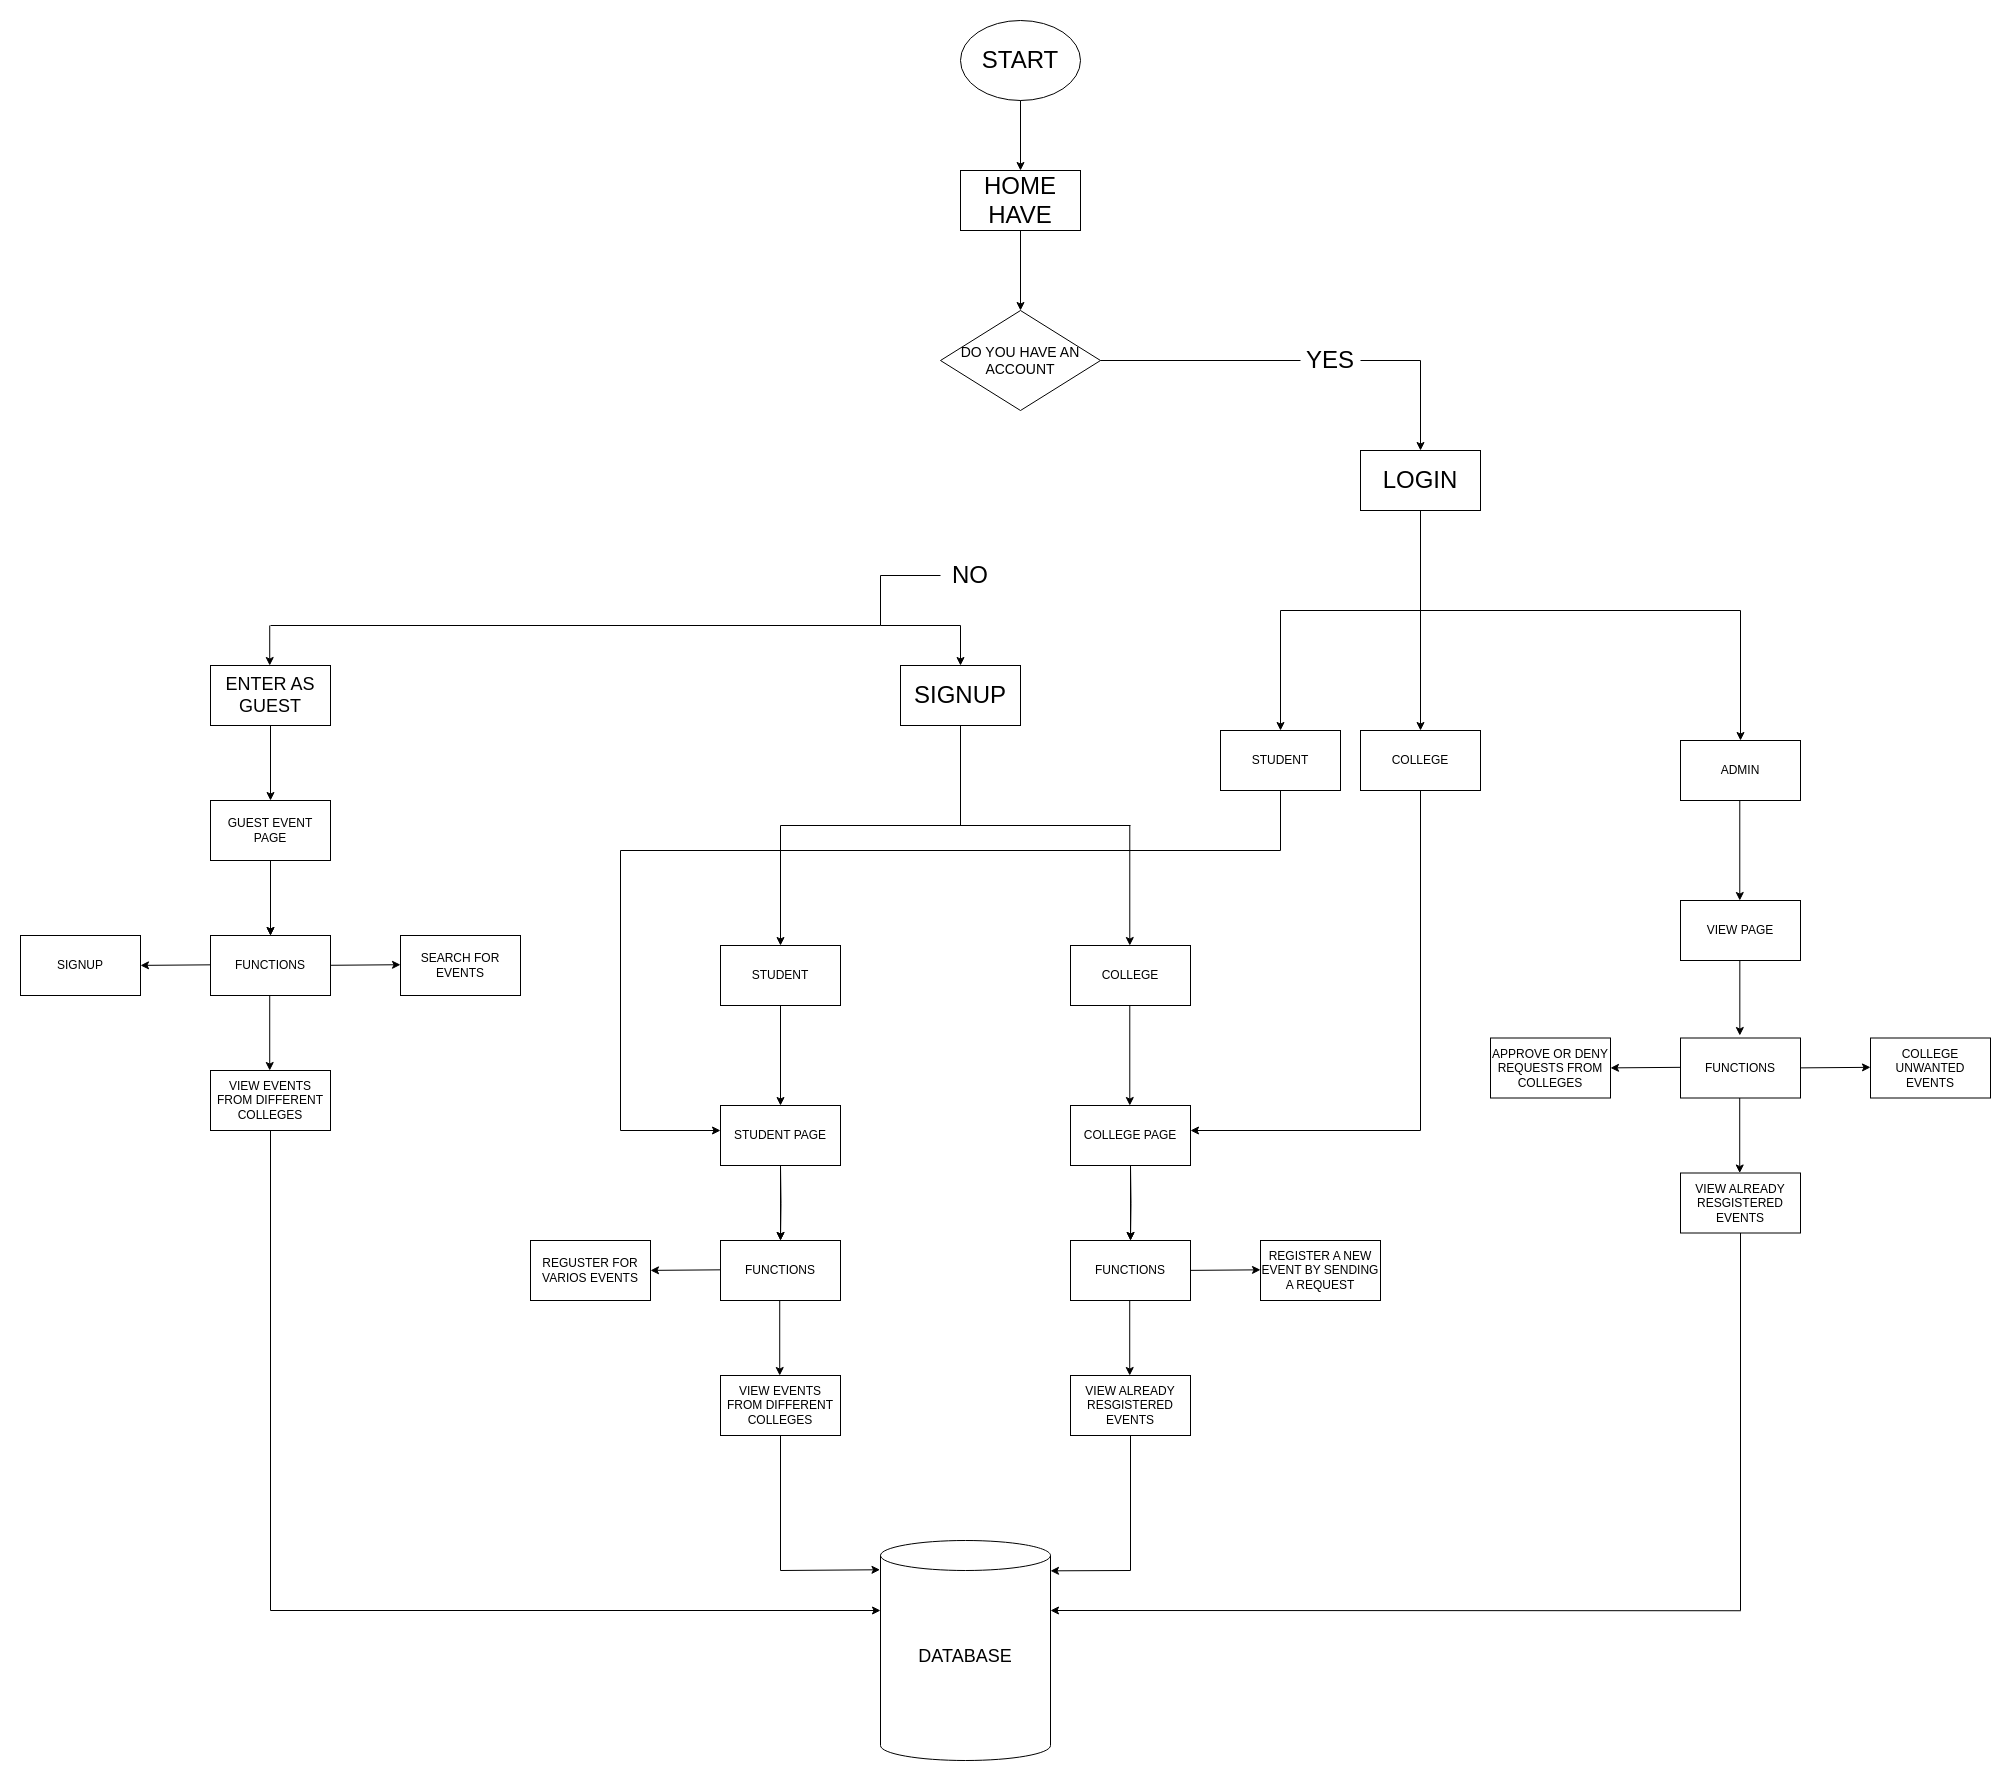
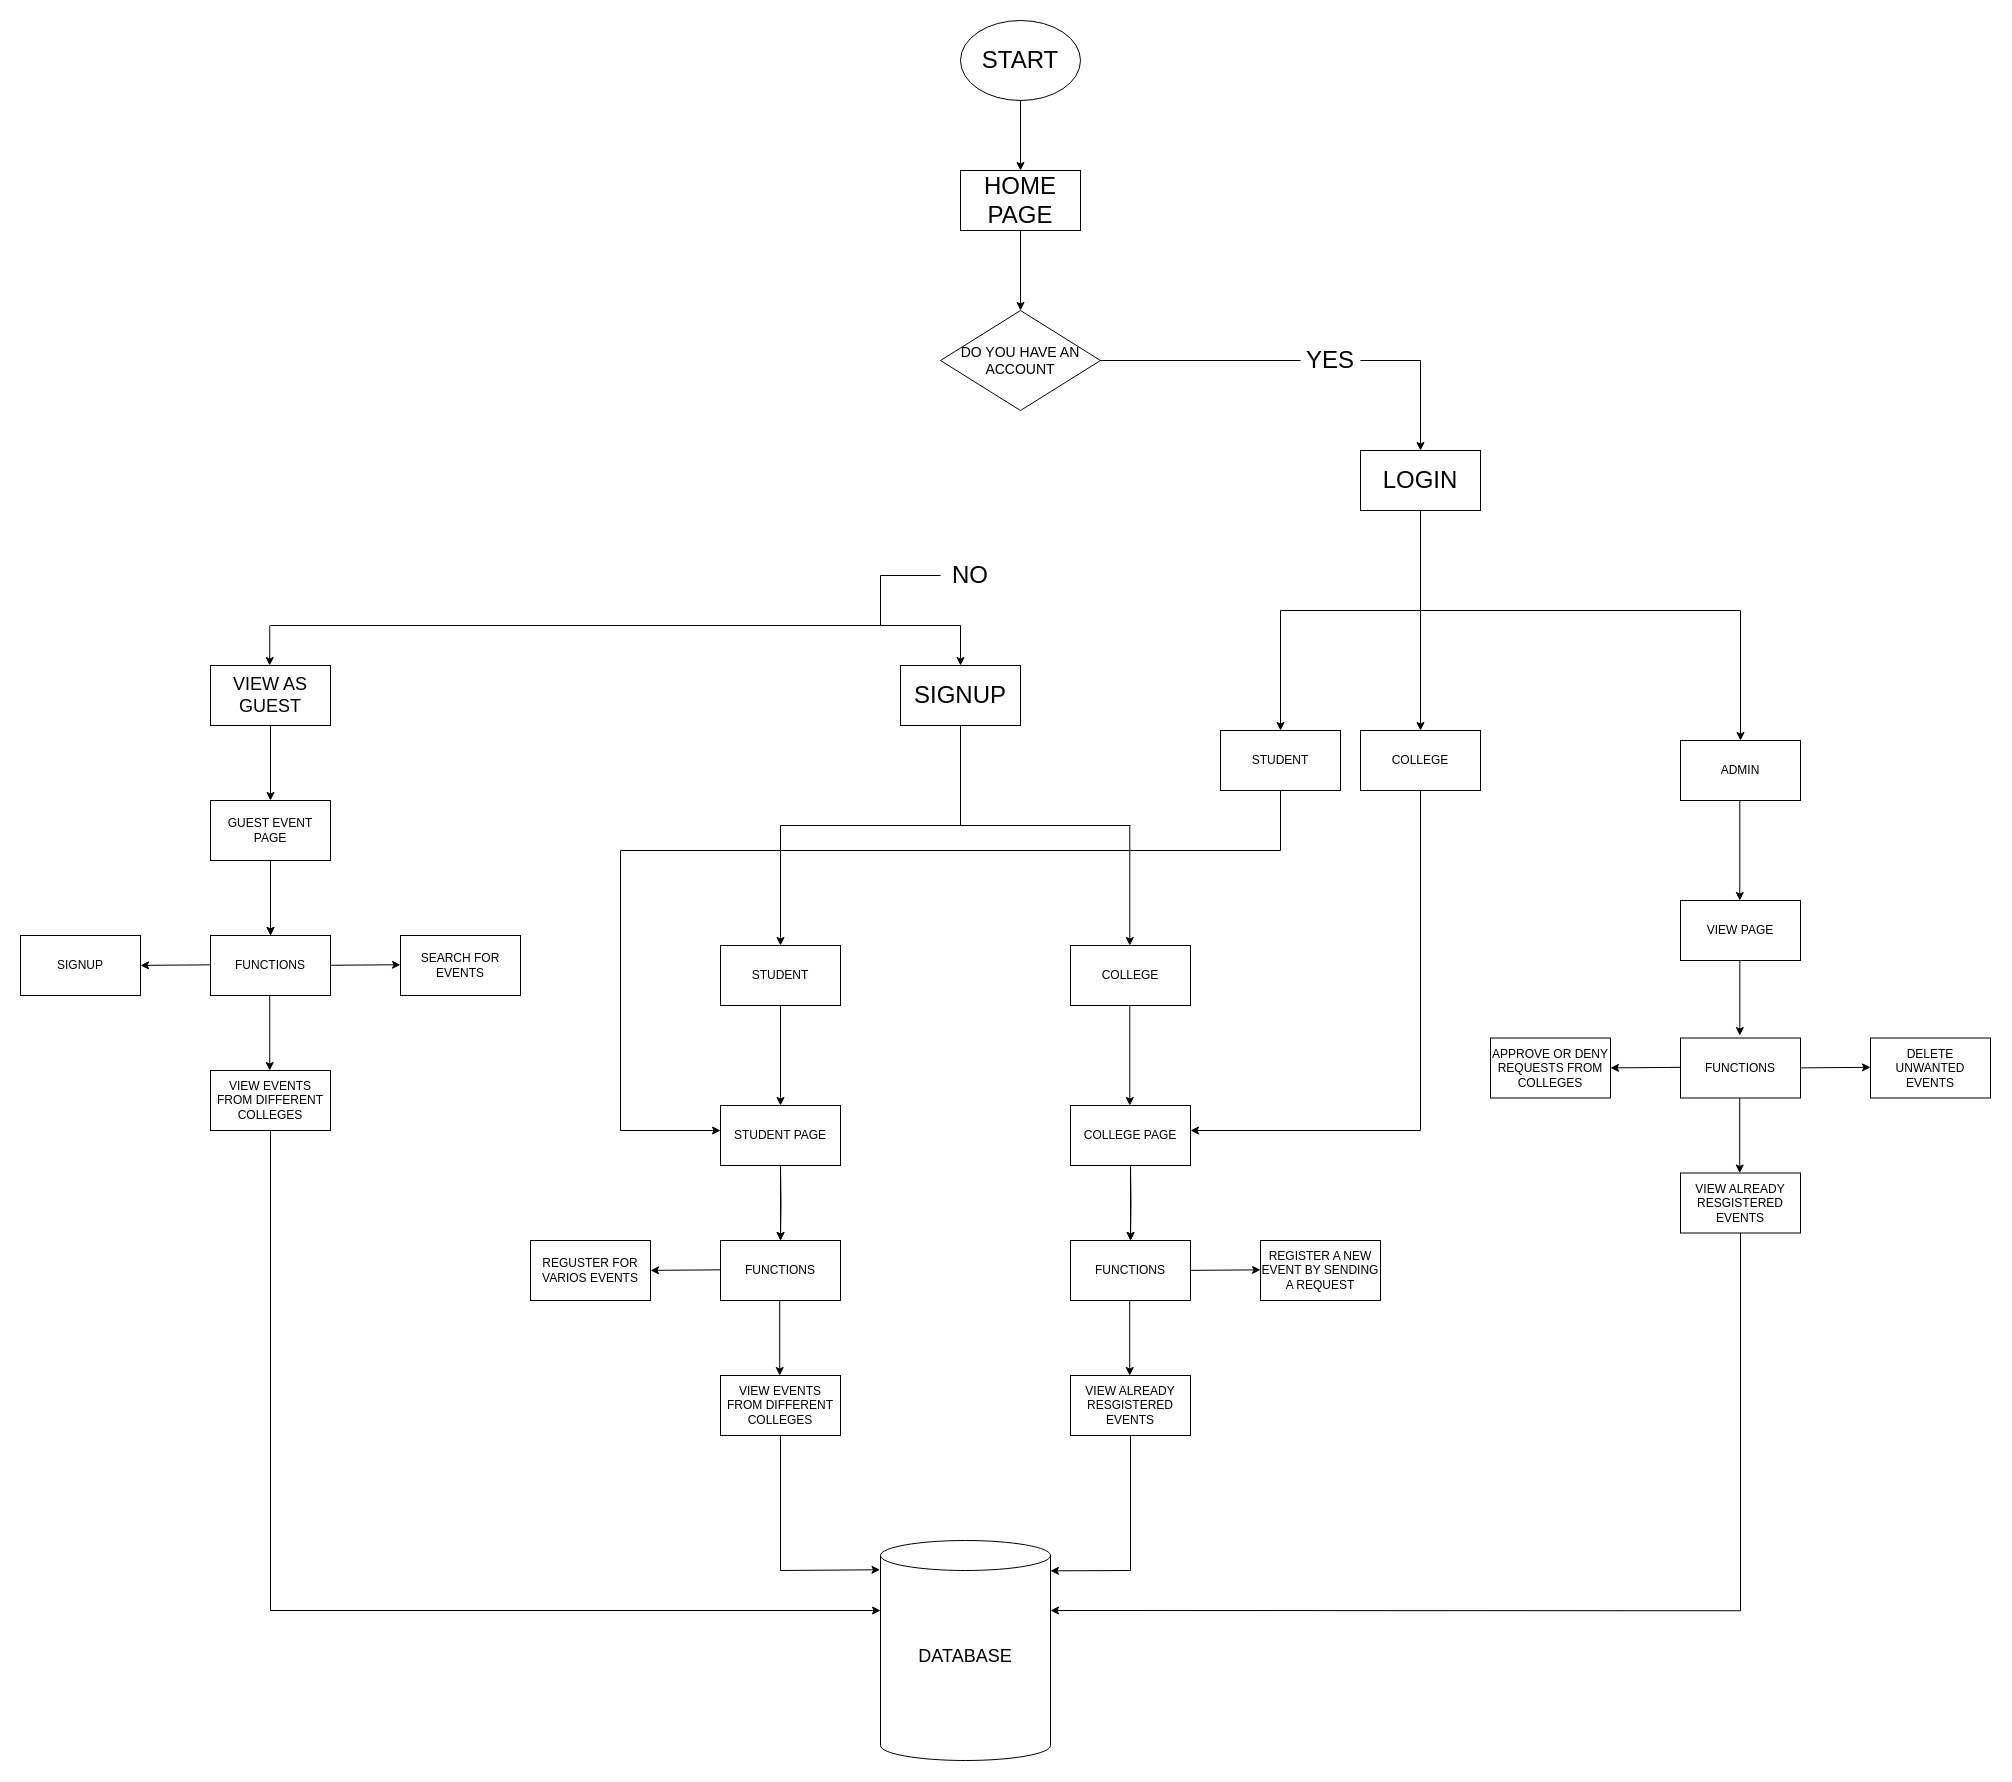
node "HOME HAVE": label "HOME HAVE" -> "HOME PAGE"
node "ENTER AS GUEST": label "ENTER AS GUEST" -> "VIEW AS GUEST"
node "COLLEGE UNWANTED EVENTS": label "COLLEGE UNWANTED EVENTS" -> "DELETE UNWANTED EVENTS"
